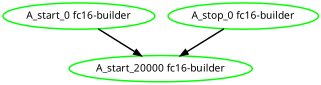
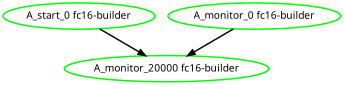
node "A_stop_0 fc16-builder": label "A_stop_0 fc16-builder" -> "A_monitor_0 fc16-builder"
node "A_start_20000 fc16-builder": label "A_start_20000 fc16-builder" -> "A_monitor_20000 fc16-builder"
